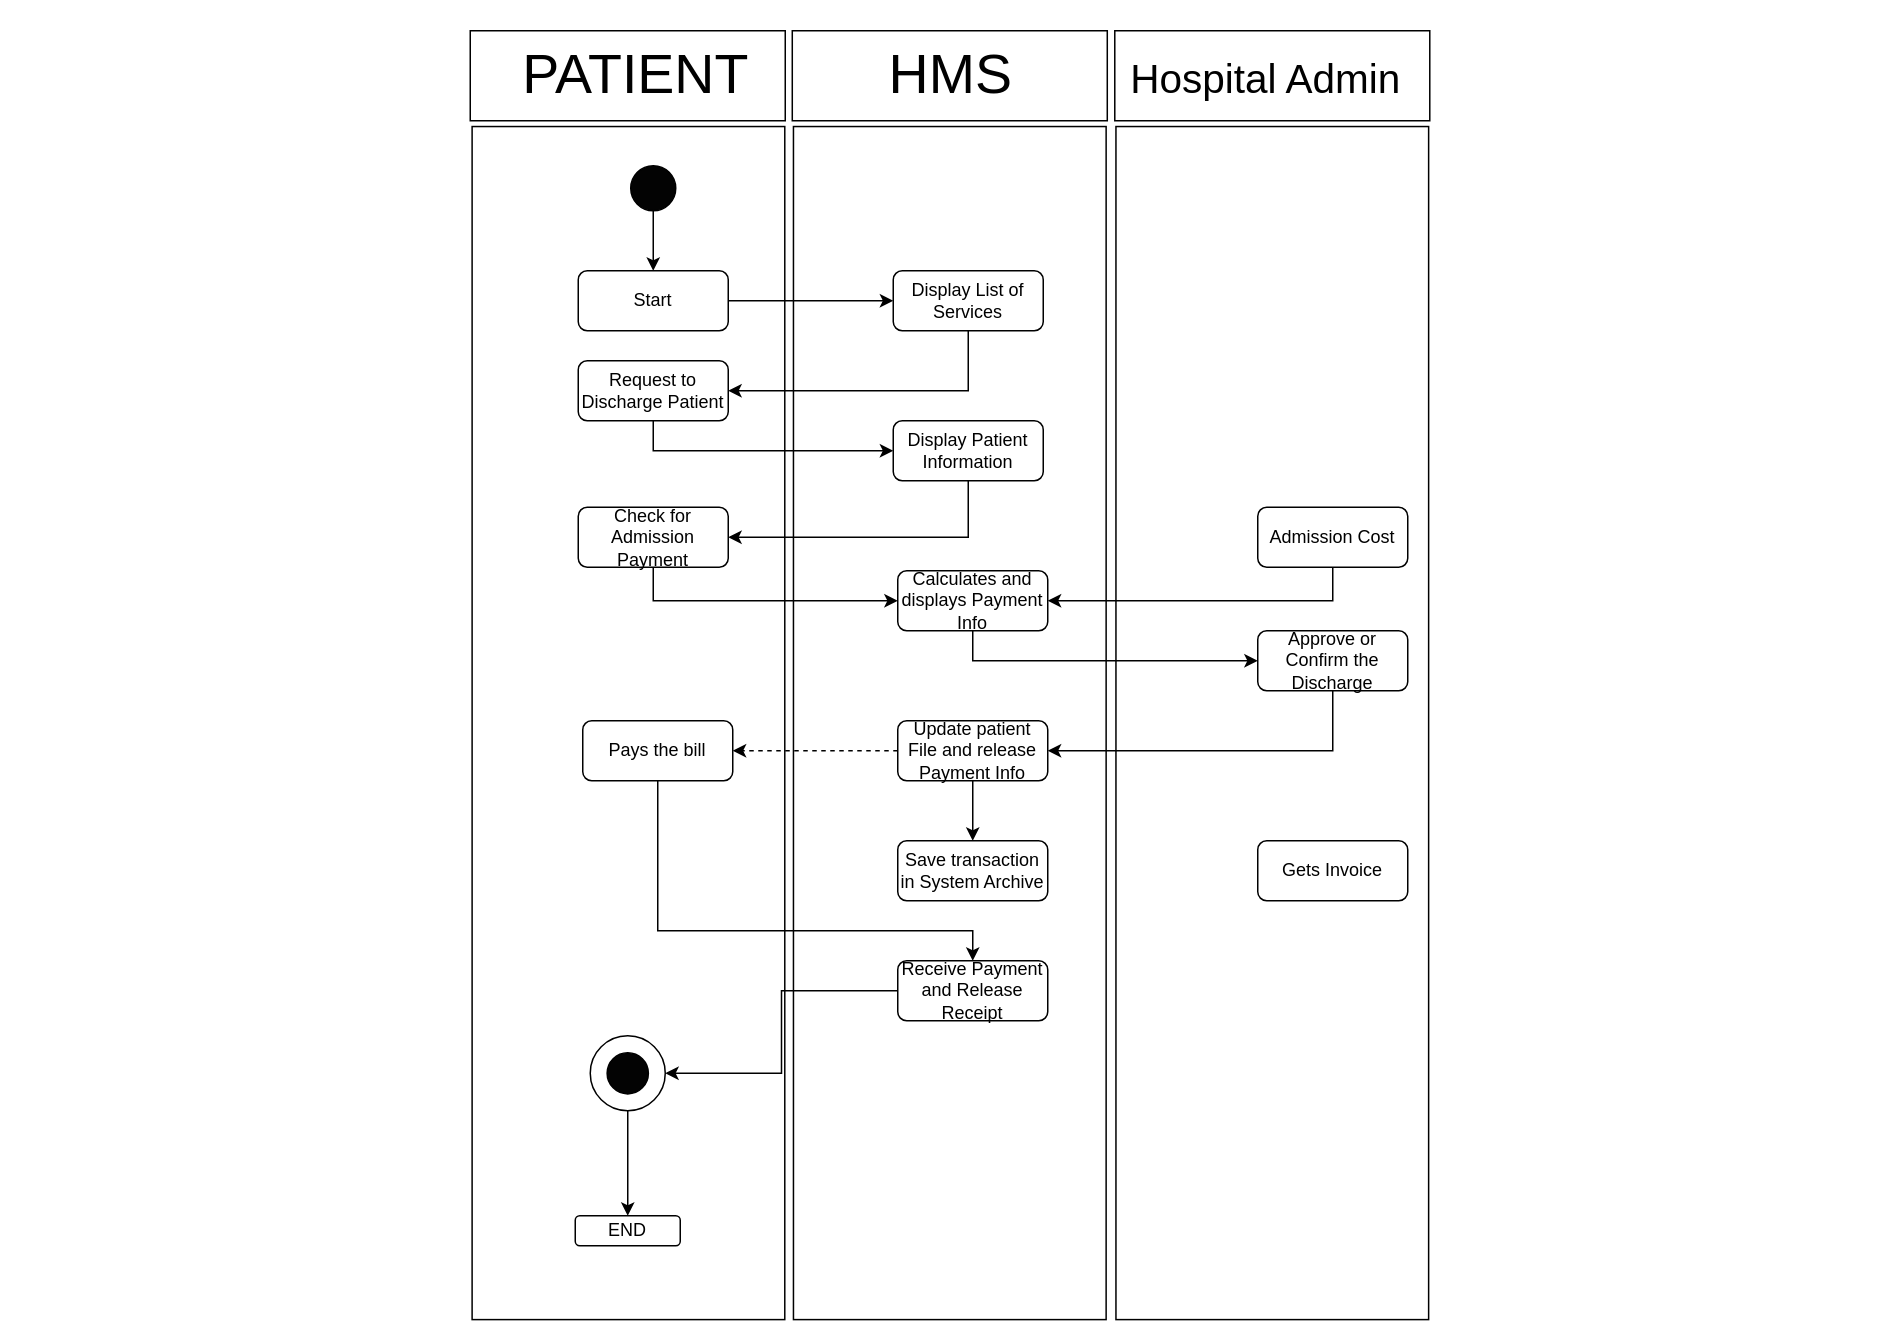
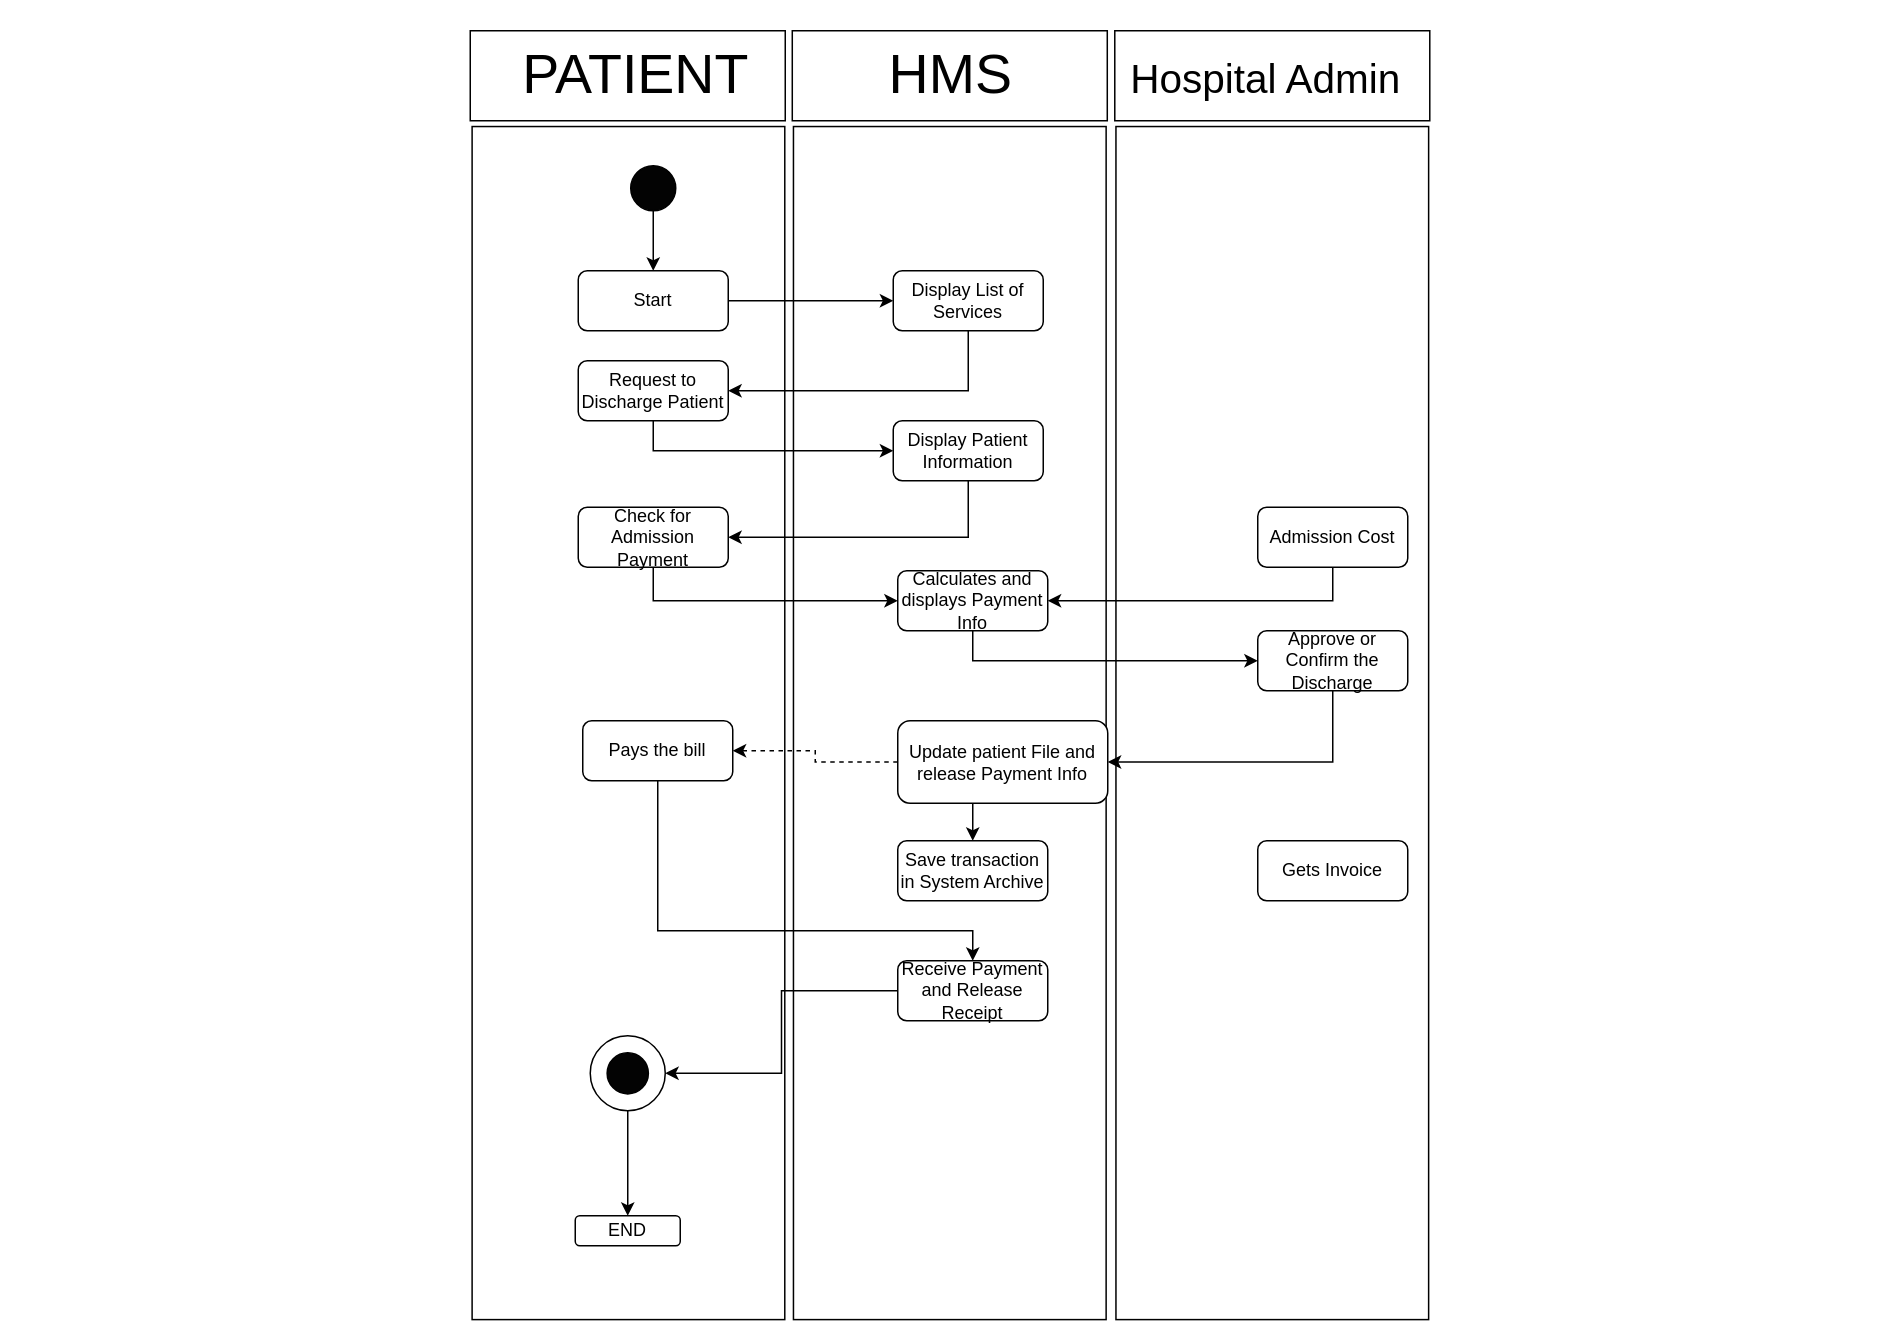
node "Update patient File and release Payment Info": size 150x60 -> 210x83
